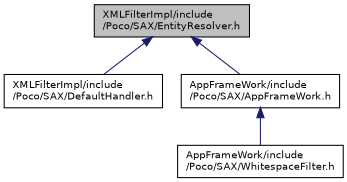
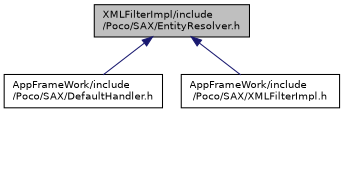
node "XMLFilterImpl/include /Poco/SAX/DefaultHandler.h": label "XMLFilterImpl/include /Poco/SAX/DefaultHandler.h" -> "AppFrameWork/include /Poco/SAX/DefaultHandler.h"
node "AppFrameWork/include /Poco/SAX/AppFrameWork.h": label "AppFrameWork/include /Poco/SAX/AppFrameWork.h" -> "AppFrameWork/include /Poco/SAX/XMLFilterImpl.h"
node "AppFrameWork/include /Poco/SAX/WhitespaceFilter.h": removed
